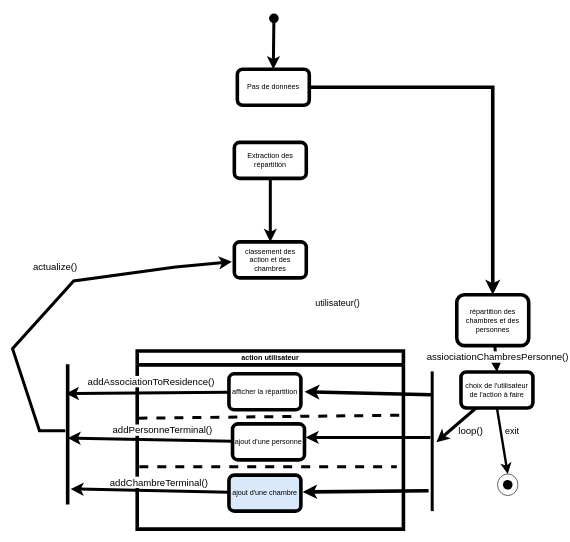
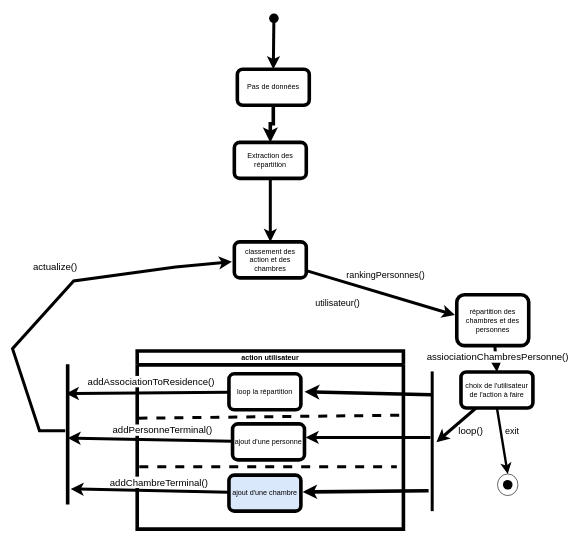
edge "Pas de données" -> "répartition des chambres et des personnes": now "Pas de données" -> "Extraction des répartition"
edge "classement des action et des chambres" -> "répartition des chambres et des personnes": added, label "rankingPersonnes()"
node "afficher la répartition": label "afficher la répartition" -> "loop la répartition"
